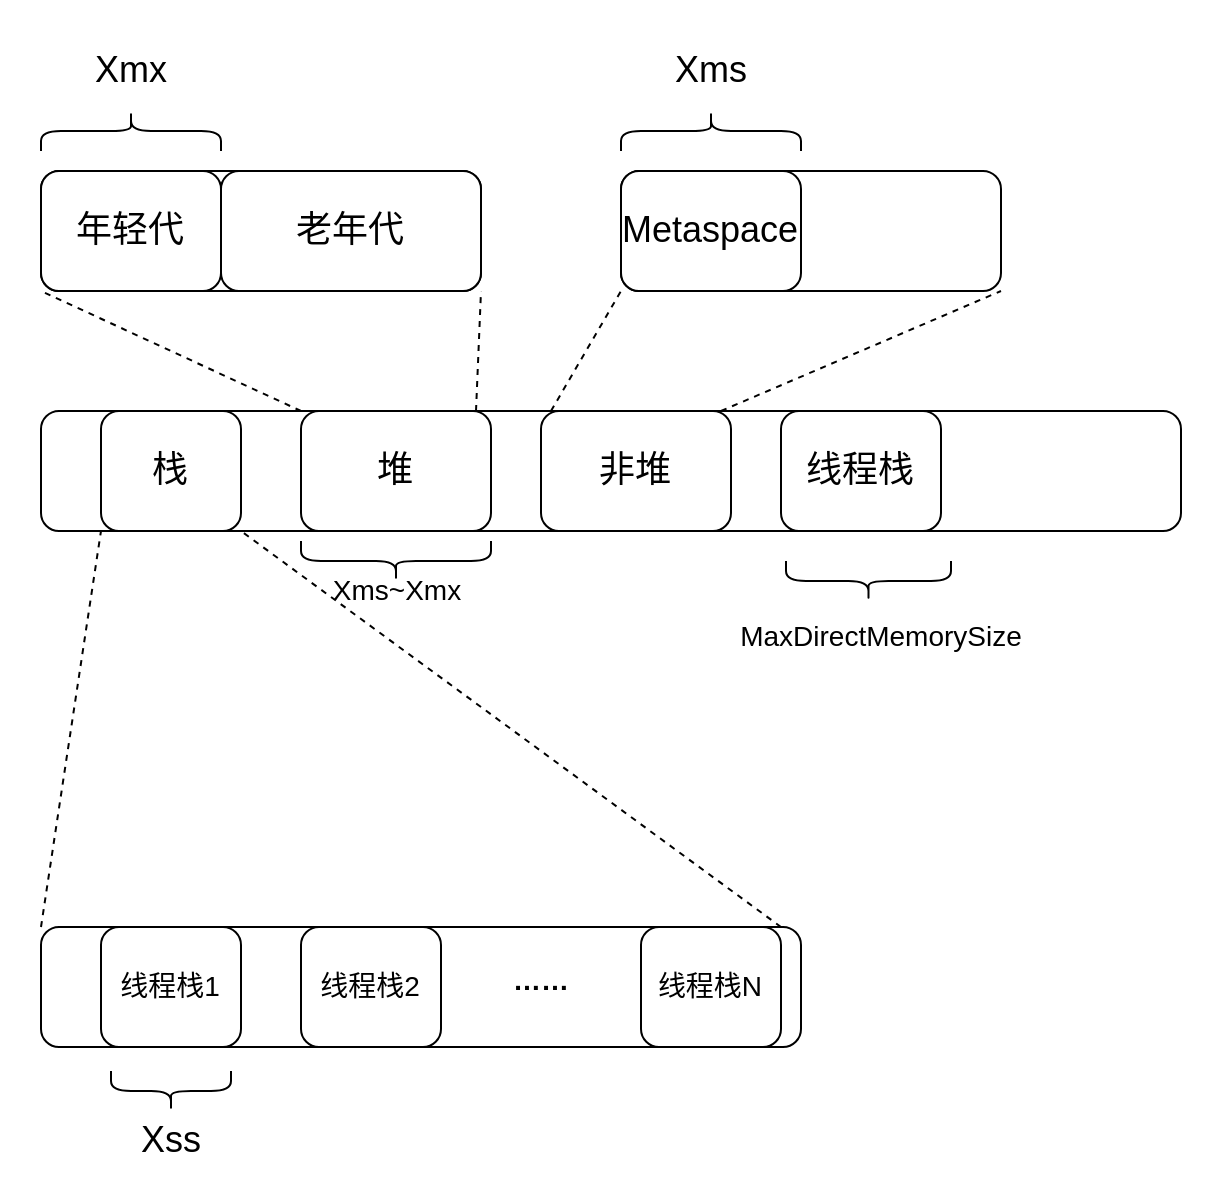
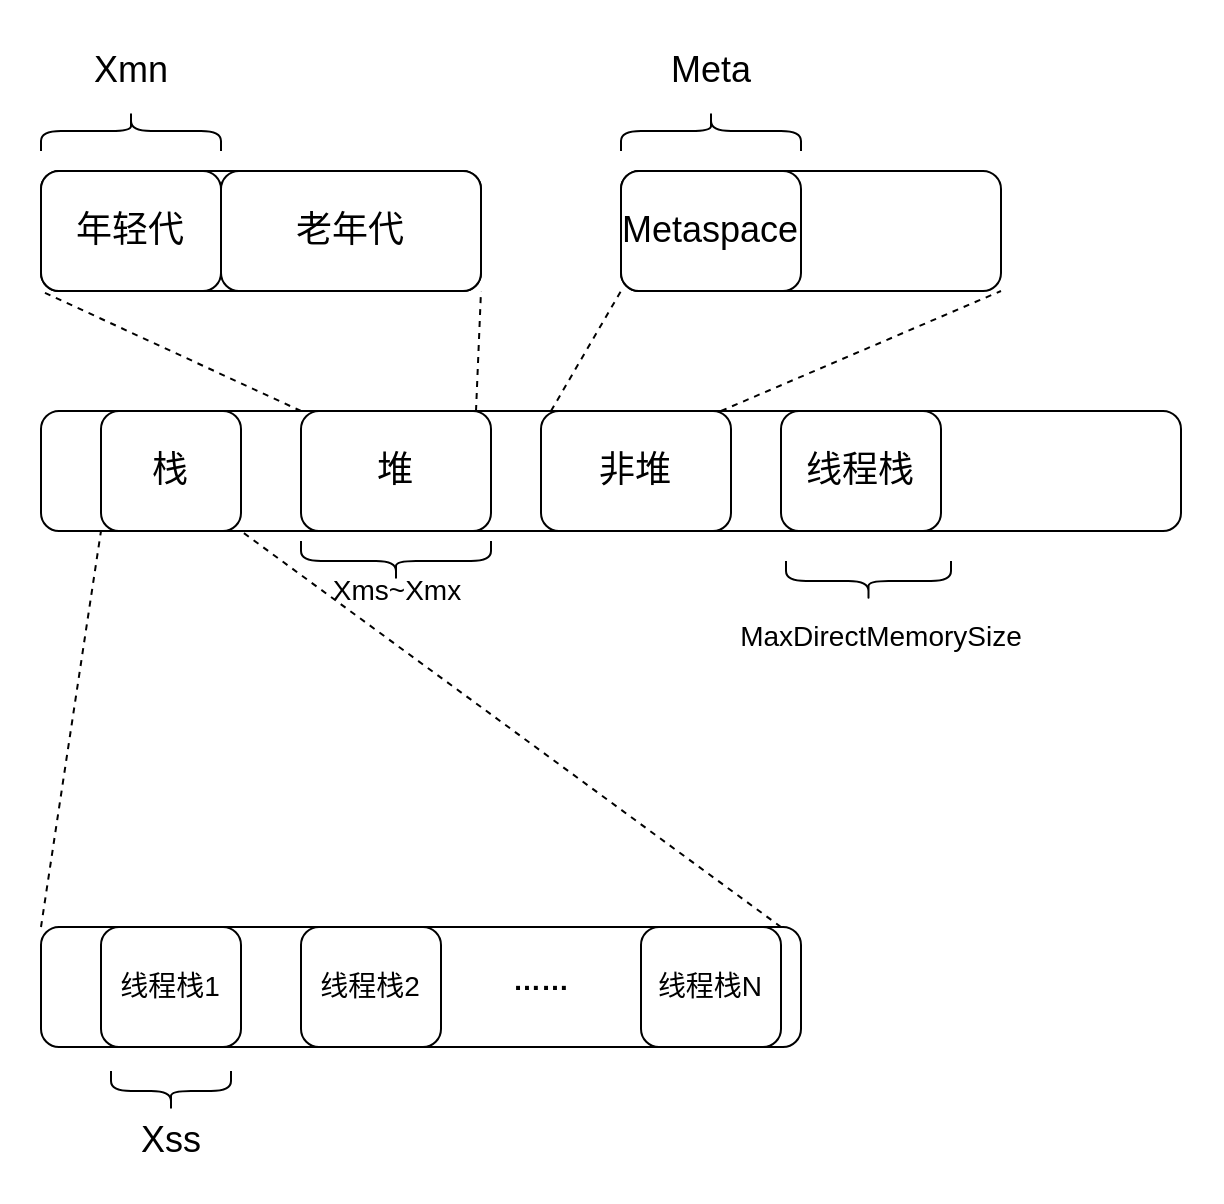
node "Xmx": label "Xmx" -> "Xmn"
node "Xms": label "Xms" -> "Meta"
